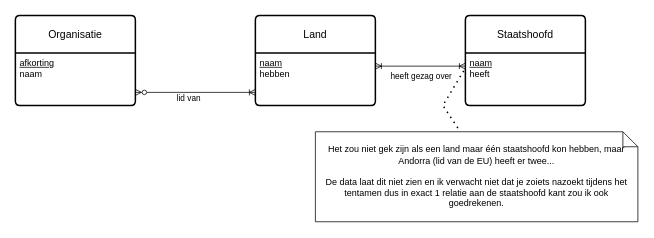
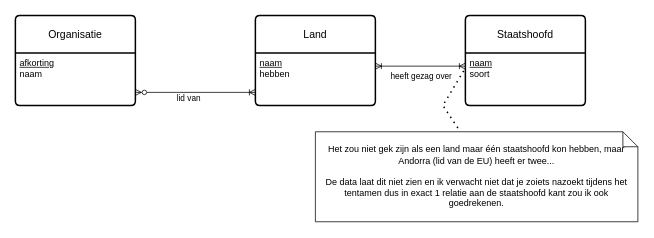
node "naam heeft": label "naam heeft" -> "naam soort"
